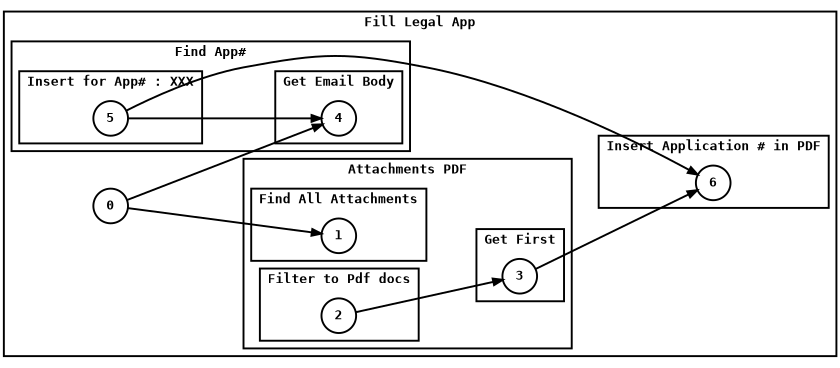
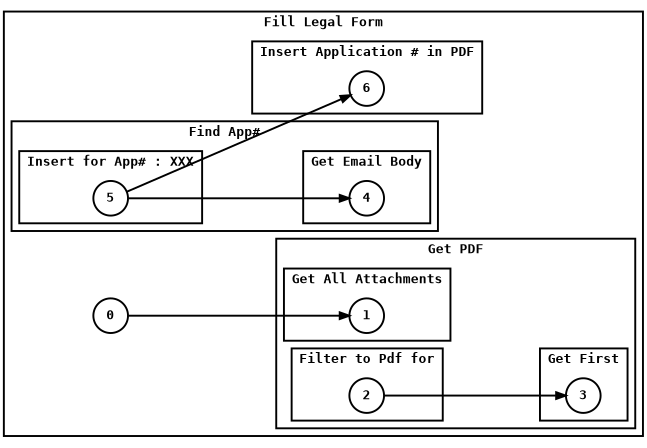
cluster "Fill Legal App": label "Fill Legal App" -> "Fill Legal Form"
edge "0" -> "4": removed
cluster "Attachments PDF": label "Attachments PDF" -> "Get PDF"
cluster "Find All Attachments": label "Find All Attachments" -> "Get All Attachments"
edge "3" -> "6": removed
cluster "Filter to Pdf docs": label "Filter to Pdf docs" -> "Filter to Pdf for"
